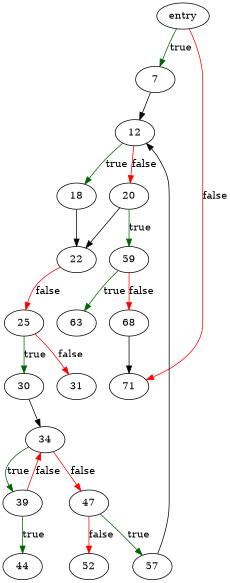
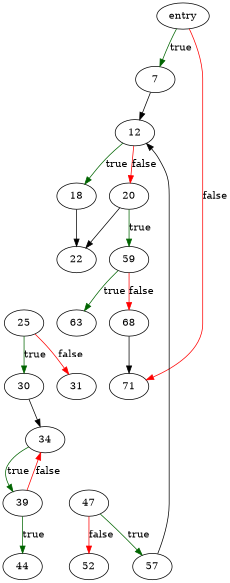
edge "22" -> "25": removed, label "false"
edge "34" -> "47": removed, label "false"
